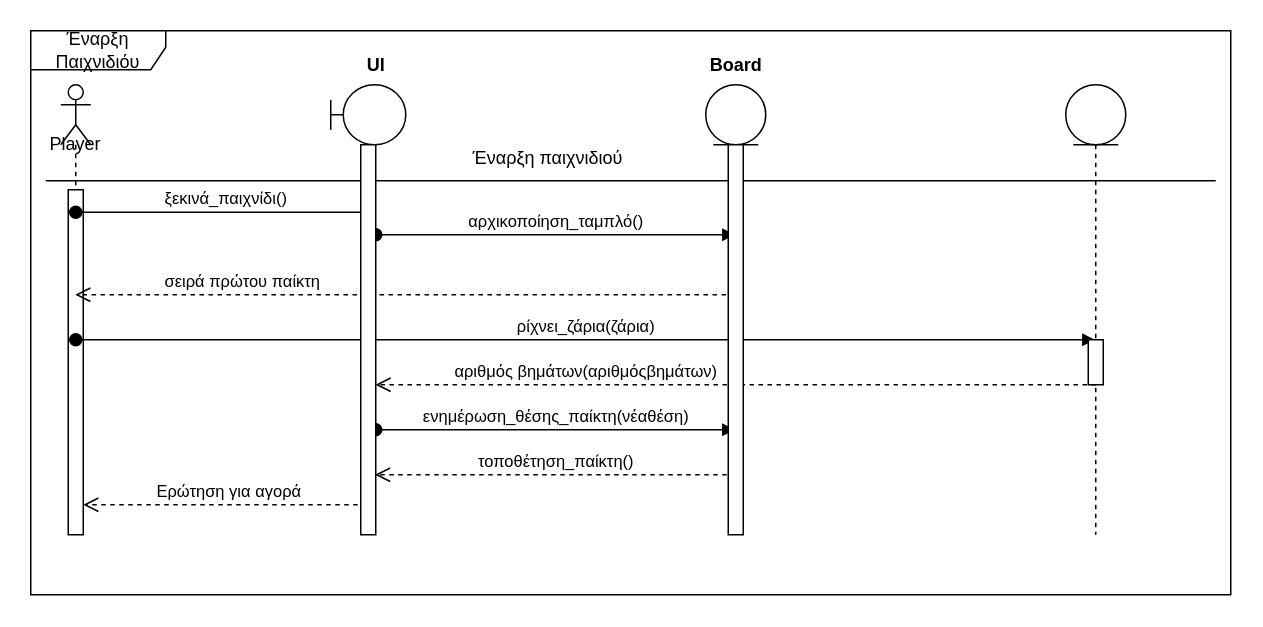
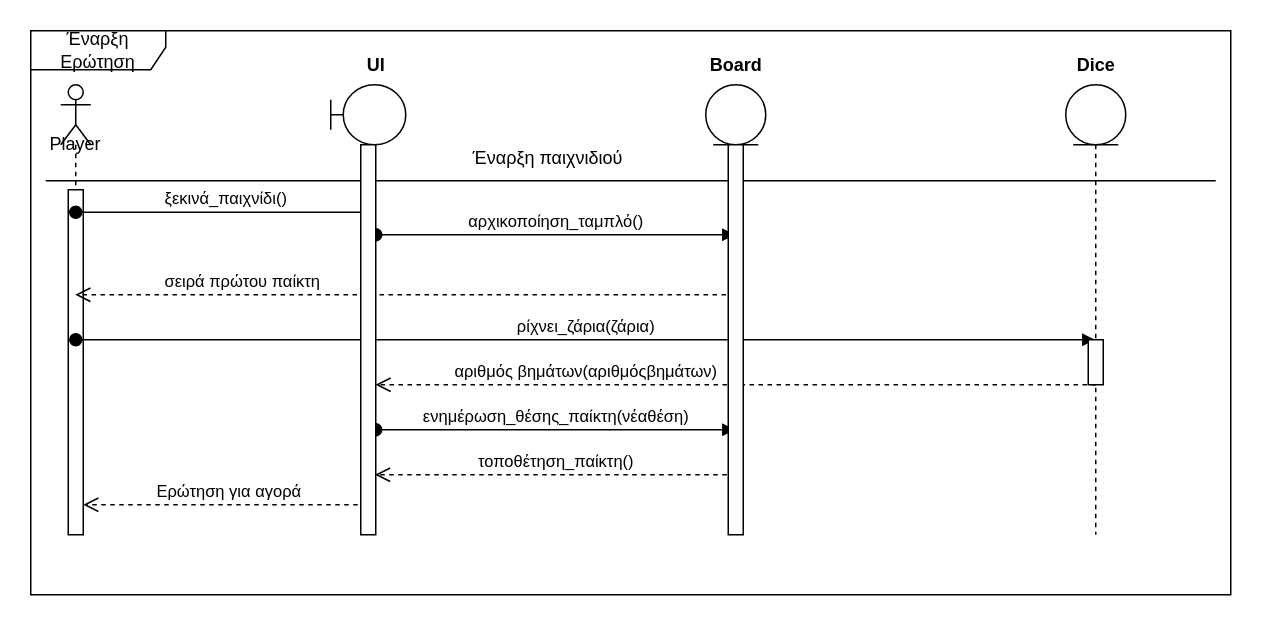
node "Έναρξη Παιχνιδιόυ": label "Έναρξη Παιχνιδιόυ" -> "Έναρξη Ερώτηση"
node "Dice": added
